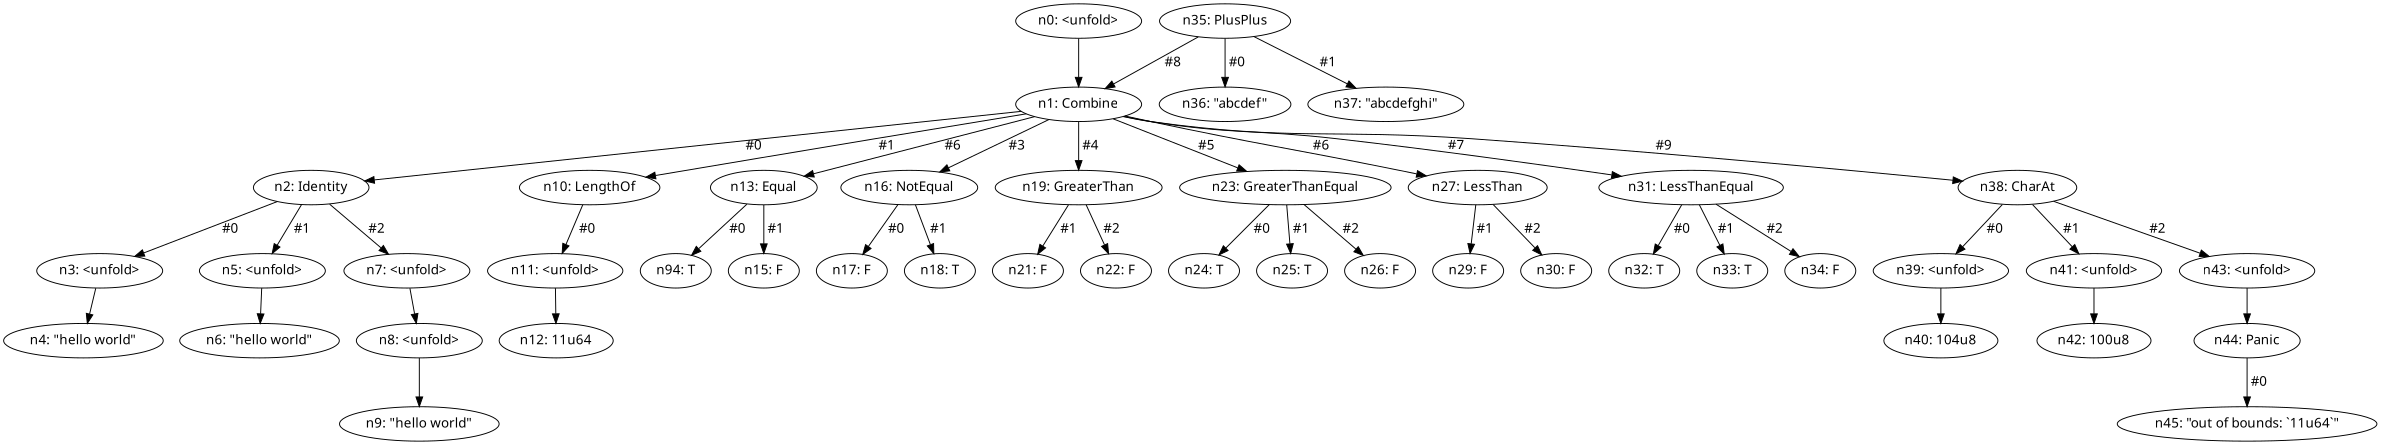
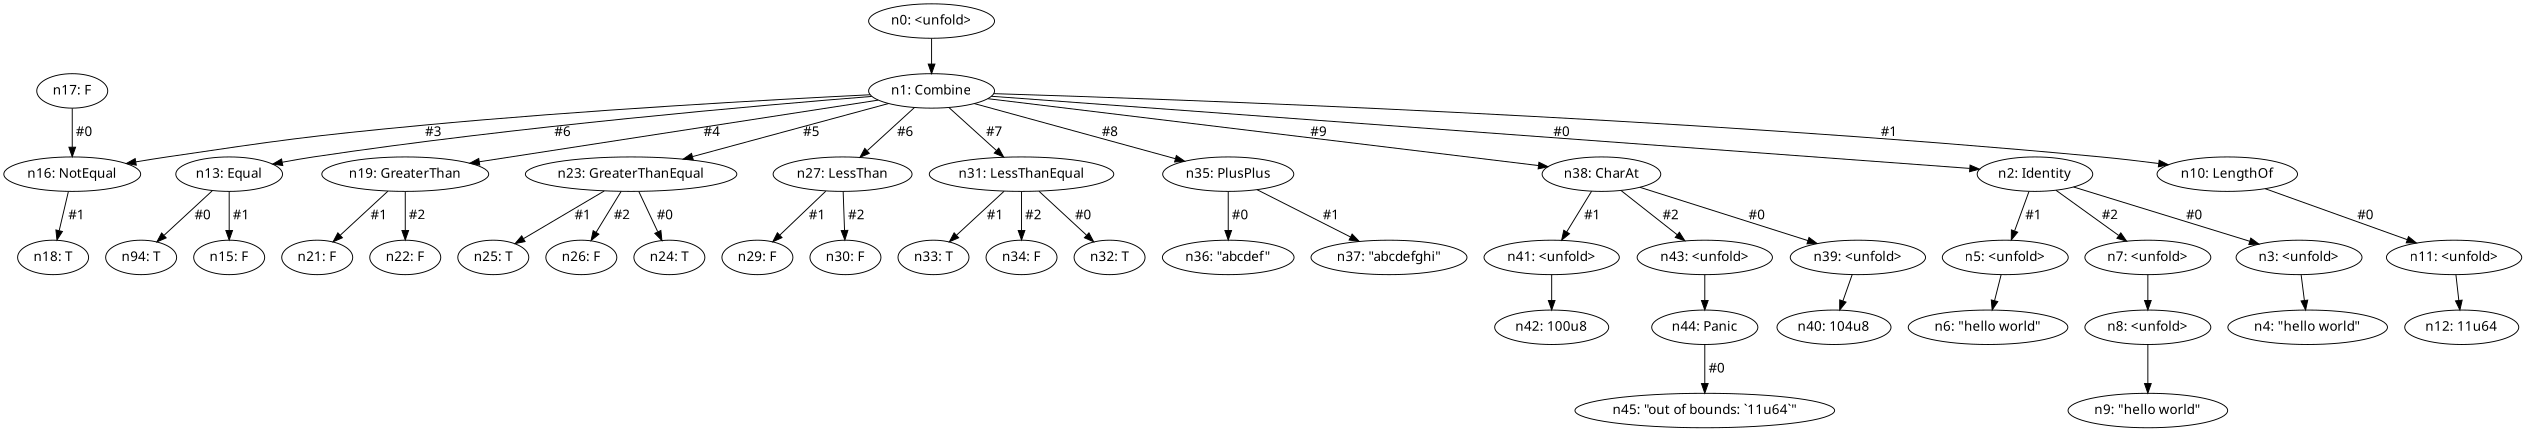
edge "n35: PlusPlus" -> "n1: Combine": reversed
edge "n16: NotEqual" -> "n17: F": reversed
